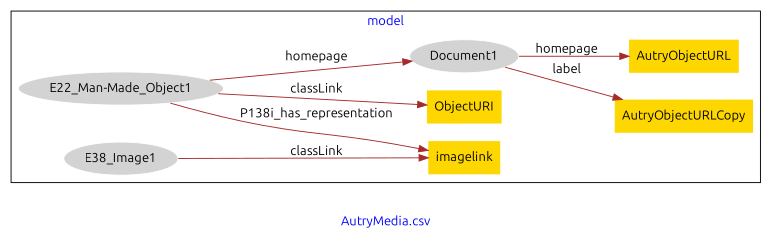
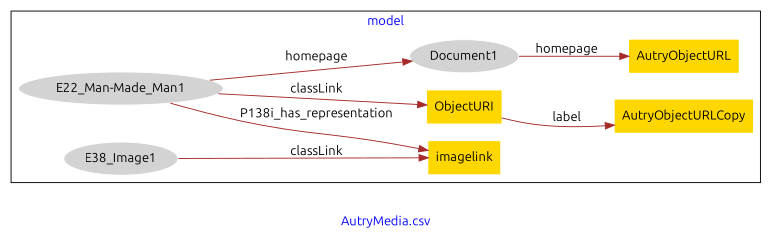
edge "Document1" -> "AutryObjectURLCopy": now "ObjectURI" -> "AutryObjectURLCopy"
node "E22_Man-Made_Object1": label "E22_Man-Made_Object1" -> "E22_Man-Made_Man1"
